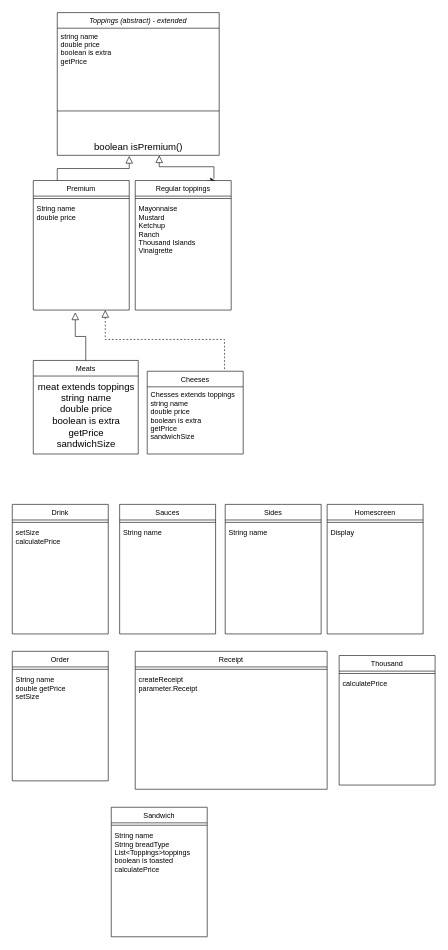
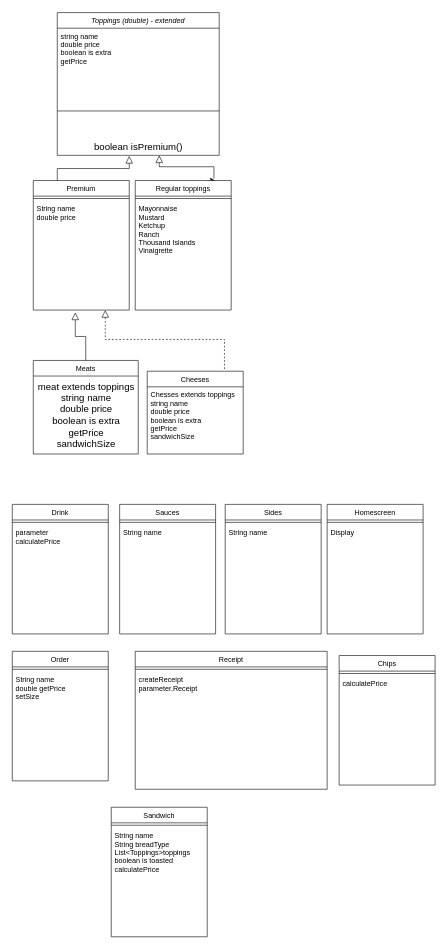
node "Toppings (abstract) - extended": label "Toppings (abstract) - extended" -> "Toppings (double) - extended"
node "setSize calculatePrice": label "setSize calculatePrice" -> "parameter calculatePrice"
node "Thousand": label "Thousand" -> "Chips"
